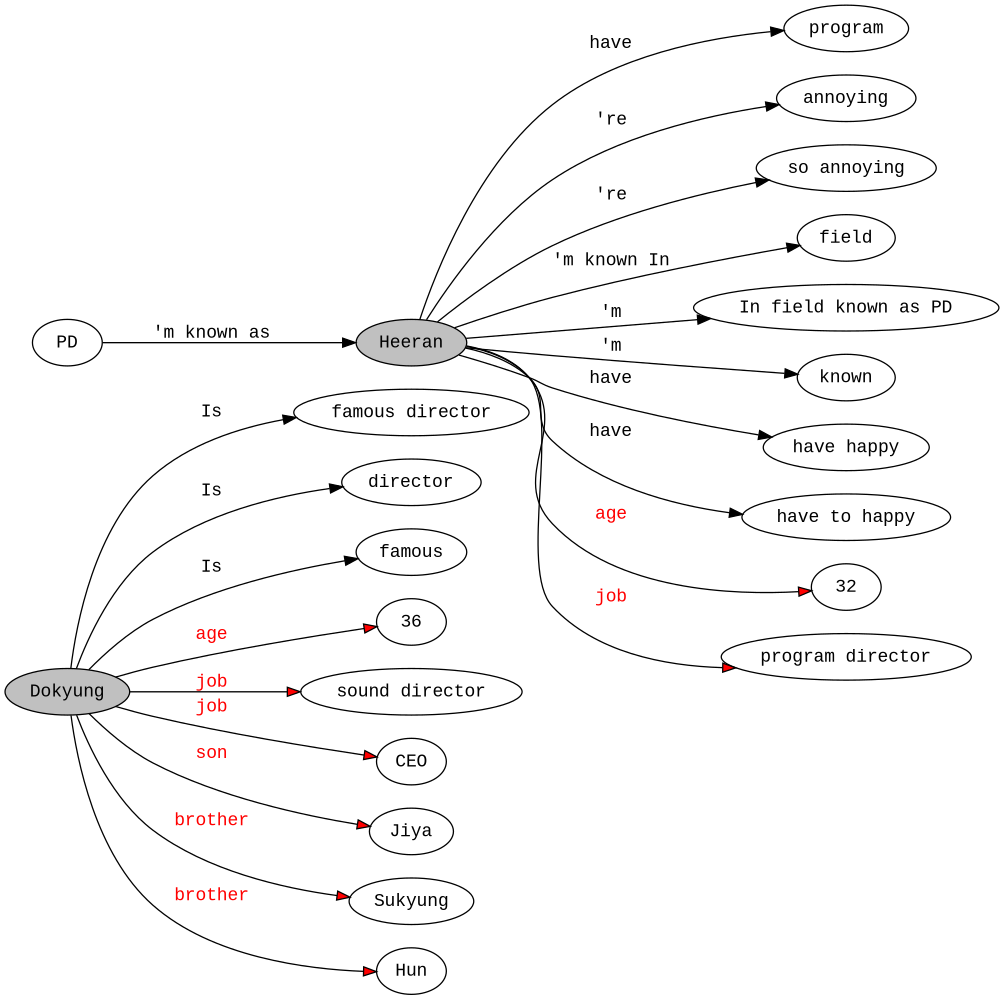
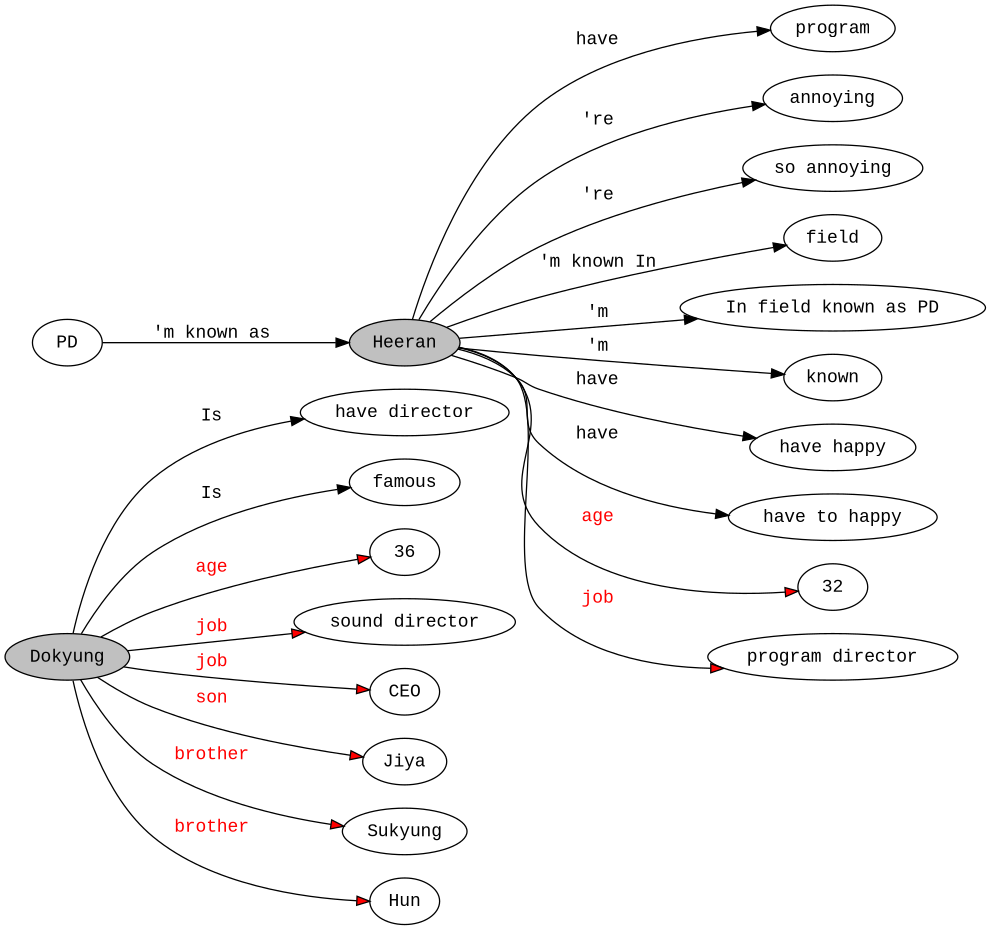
node "famous director": label "famous director" -> "have director"
node "director": removed
